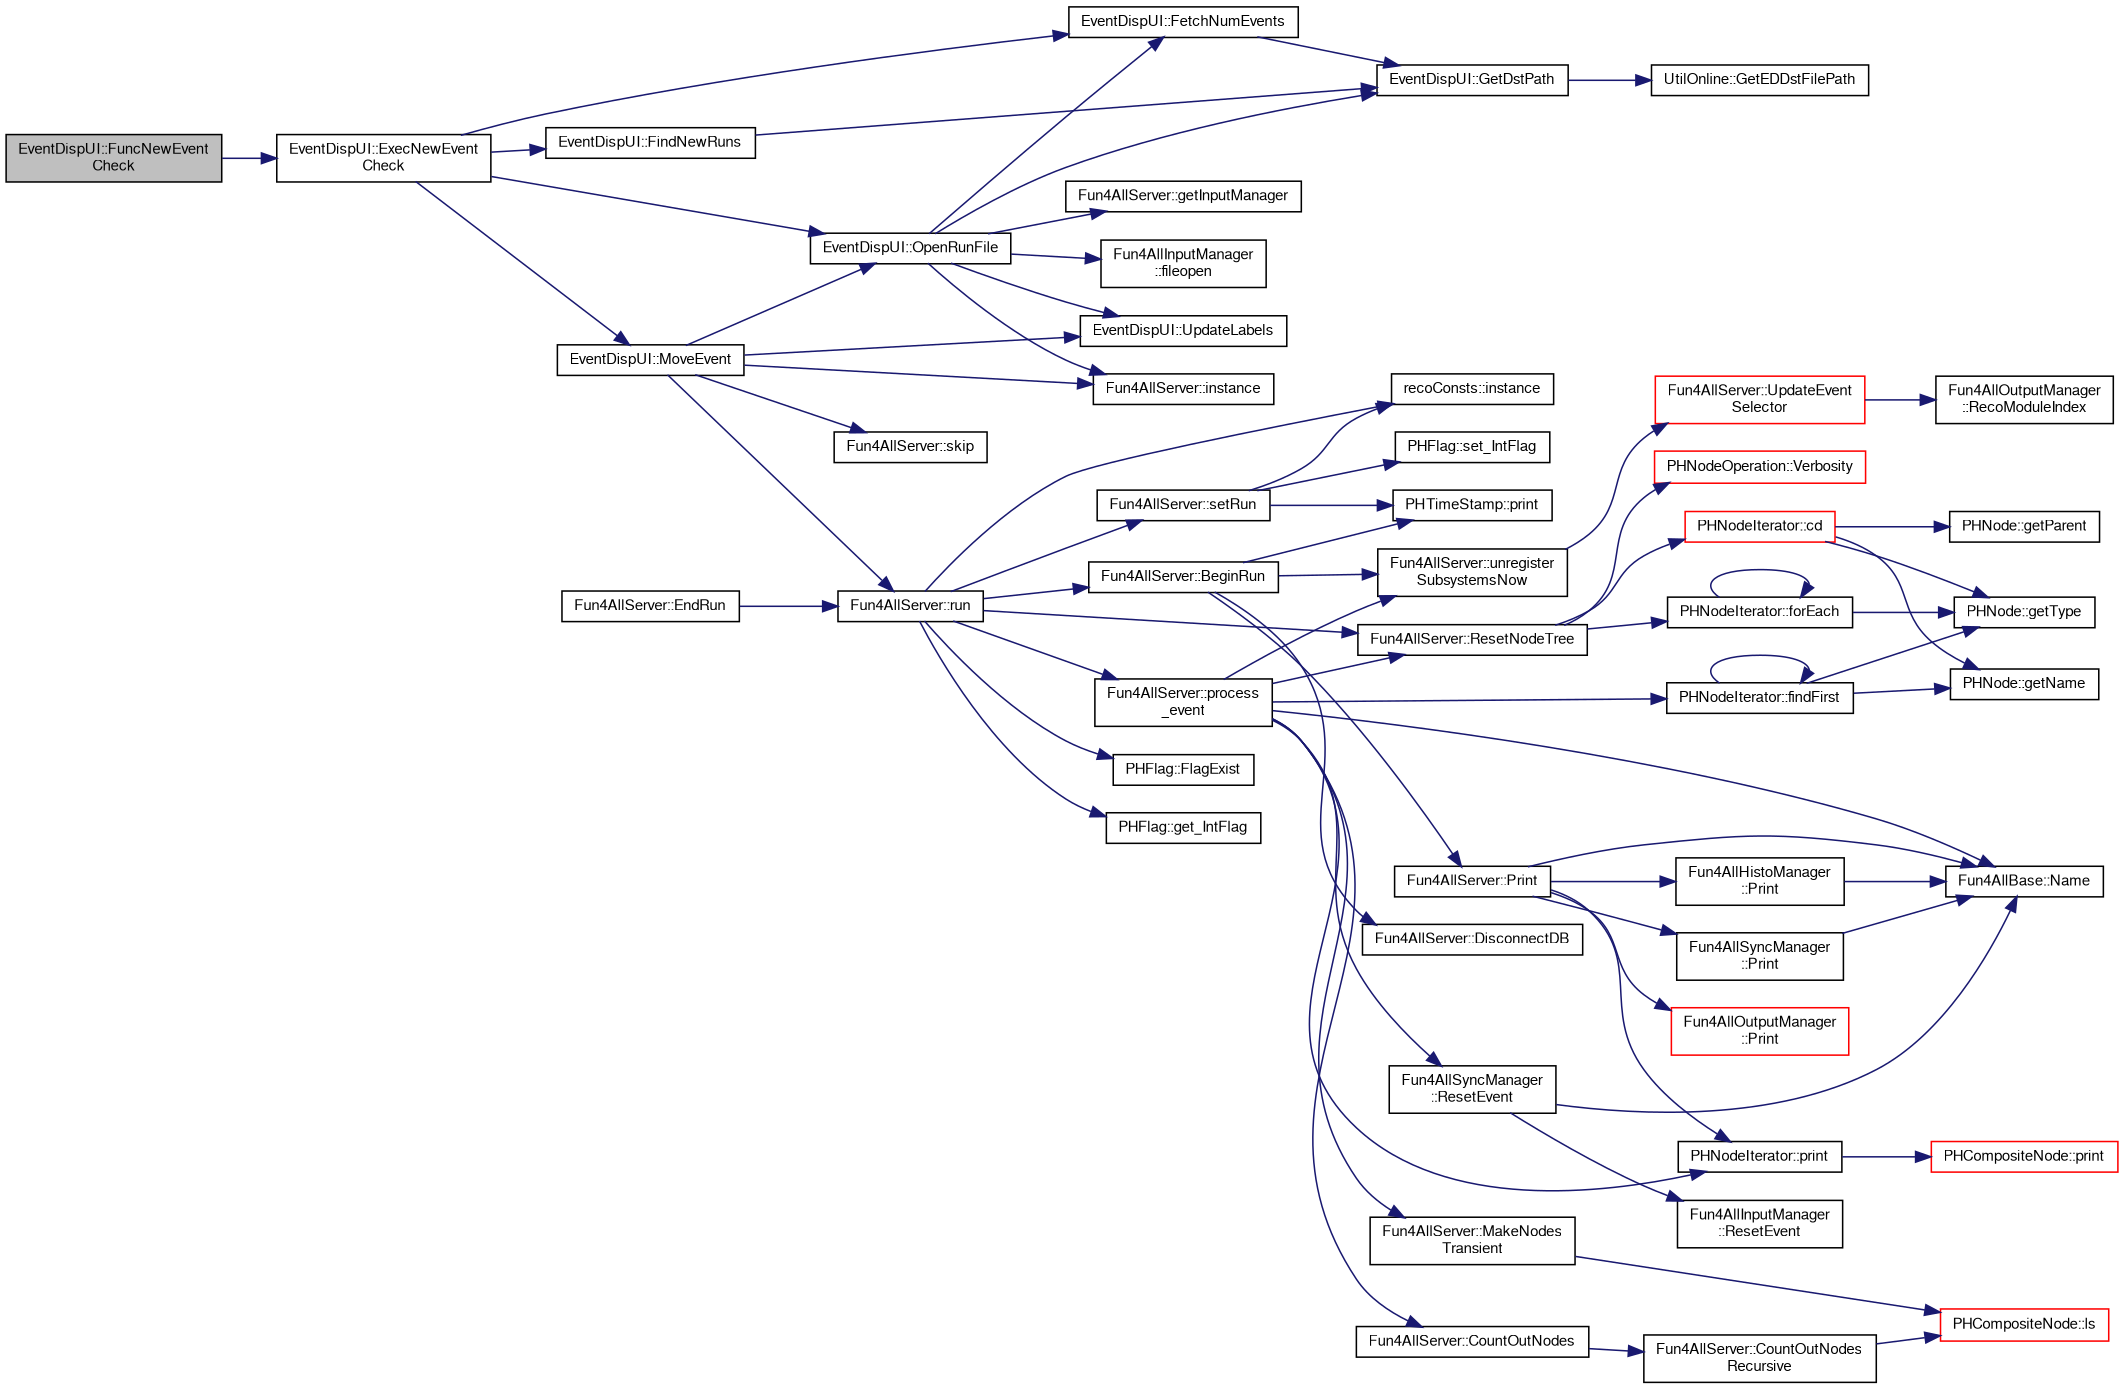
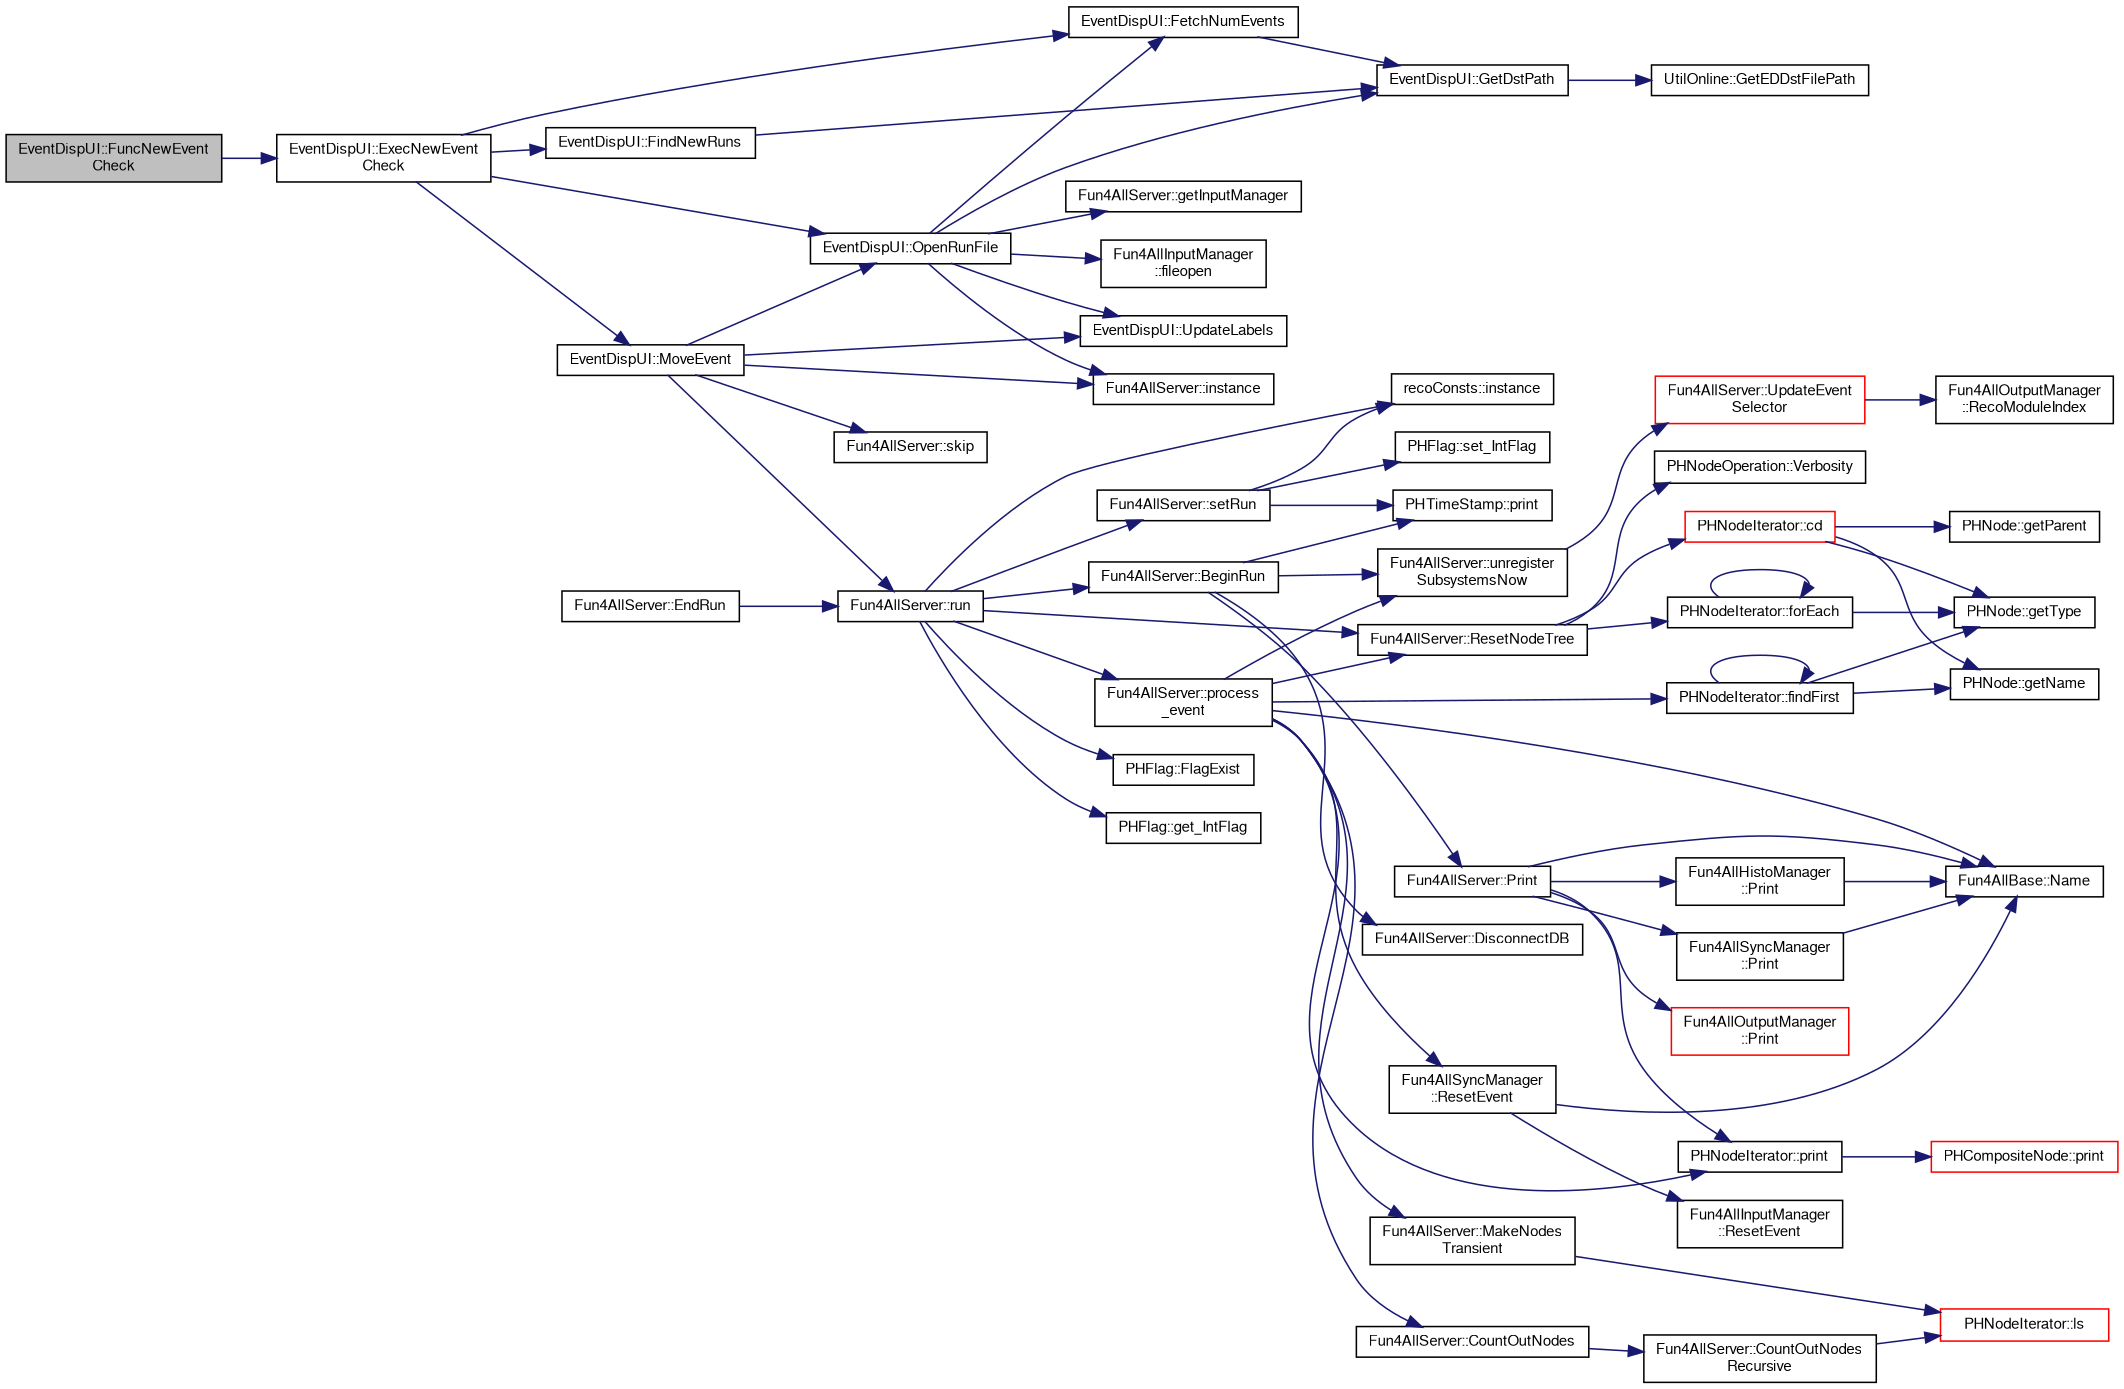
node "PHNodeOperation::Verbosity": color red -> black
node "PHCompositeNode::ls": label "PHCompositeNode::ls" -> "PHNodeIterator::ls"
